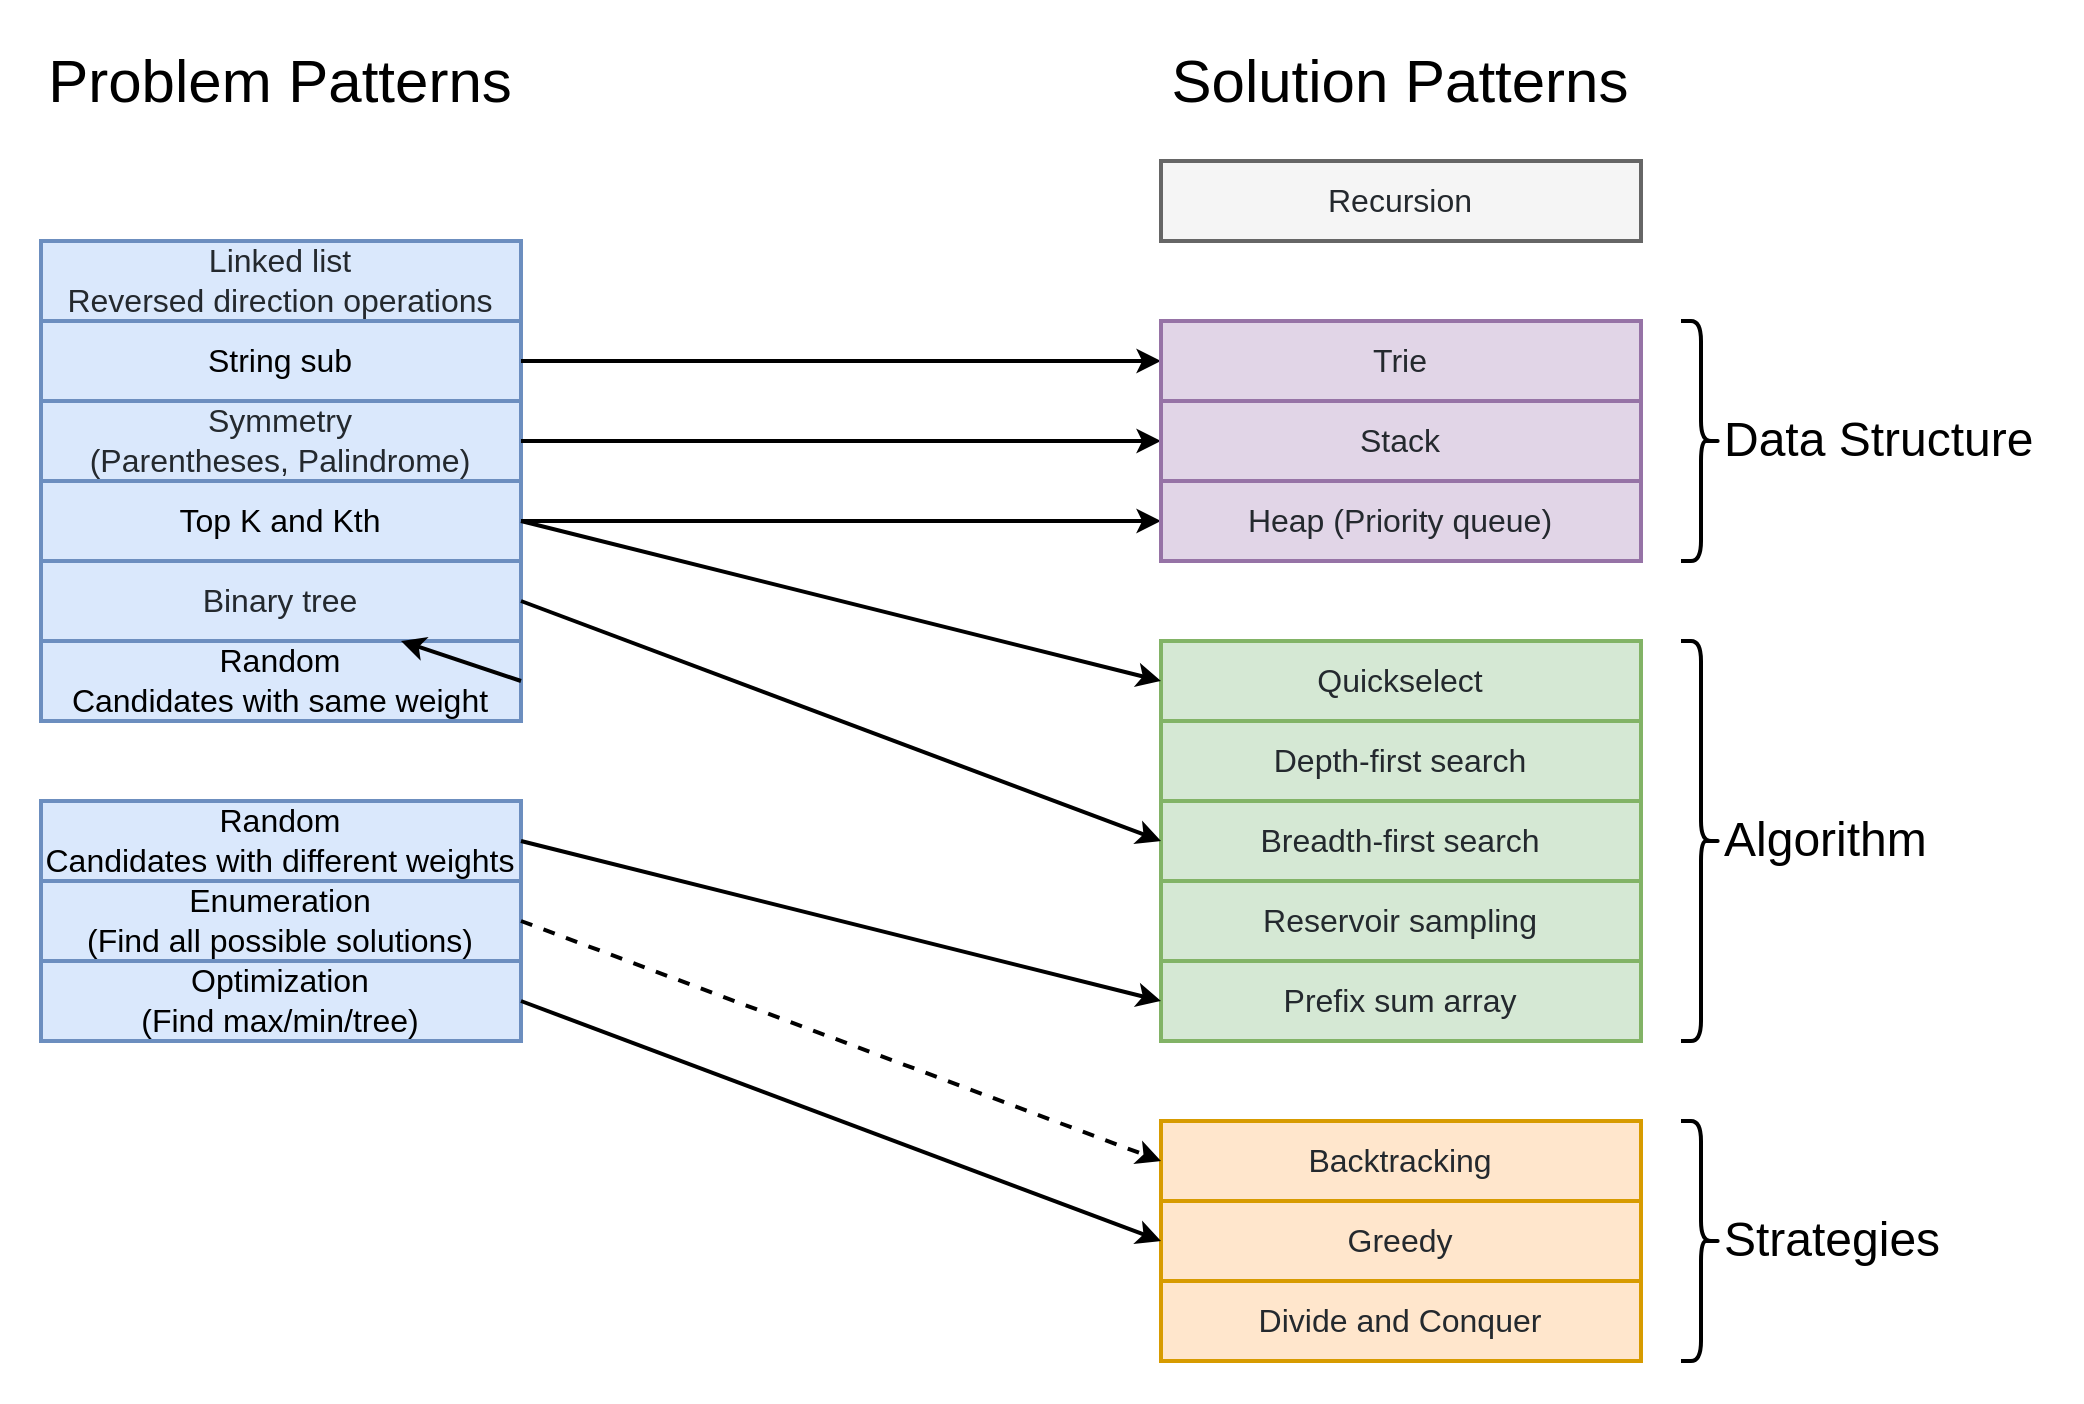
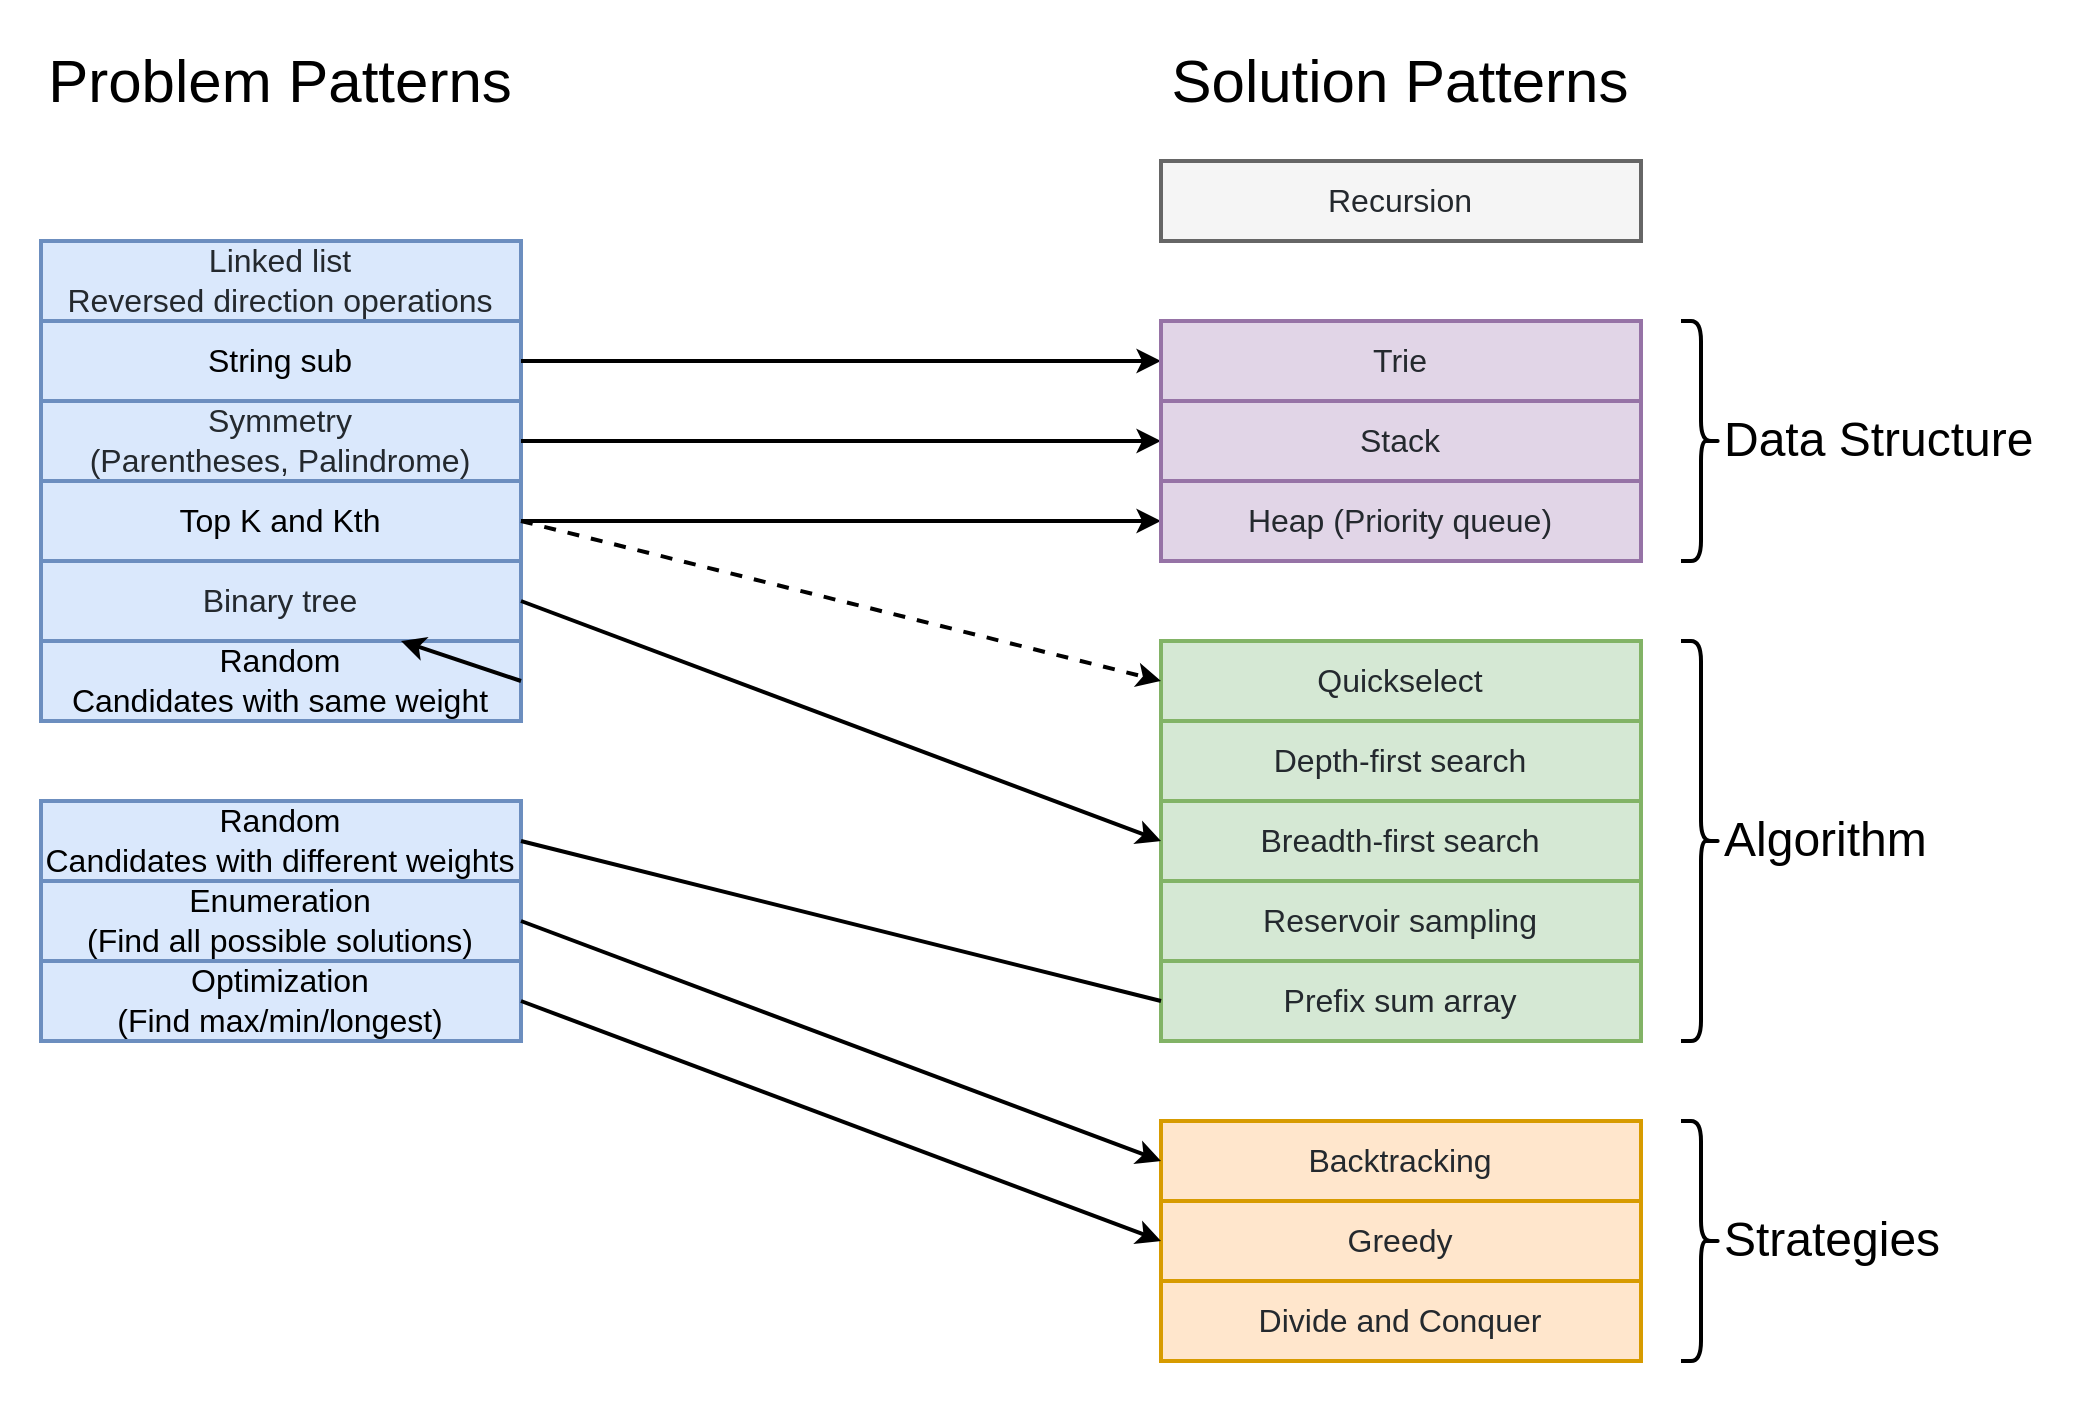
edge "Top K and Kth" -> "Quickselect": style solid -> dashed
edge "Random Candidates with different weights" -> "Prefix sum array": arrowhead classic -> none
node "Optimization (Find max/min/tree)": label "Optimization (Find max/min/tree)" -> "Optimization (Find max/min/longest)"
edge "Enumeration (Find all possible solutions)" -> "Backtracking": style dashed -> solid
